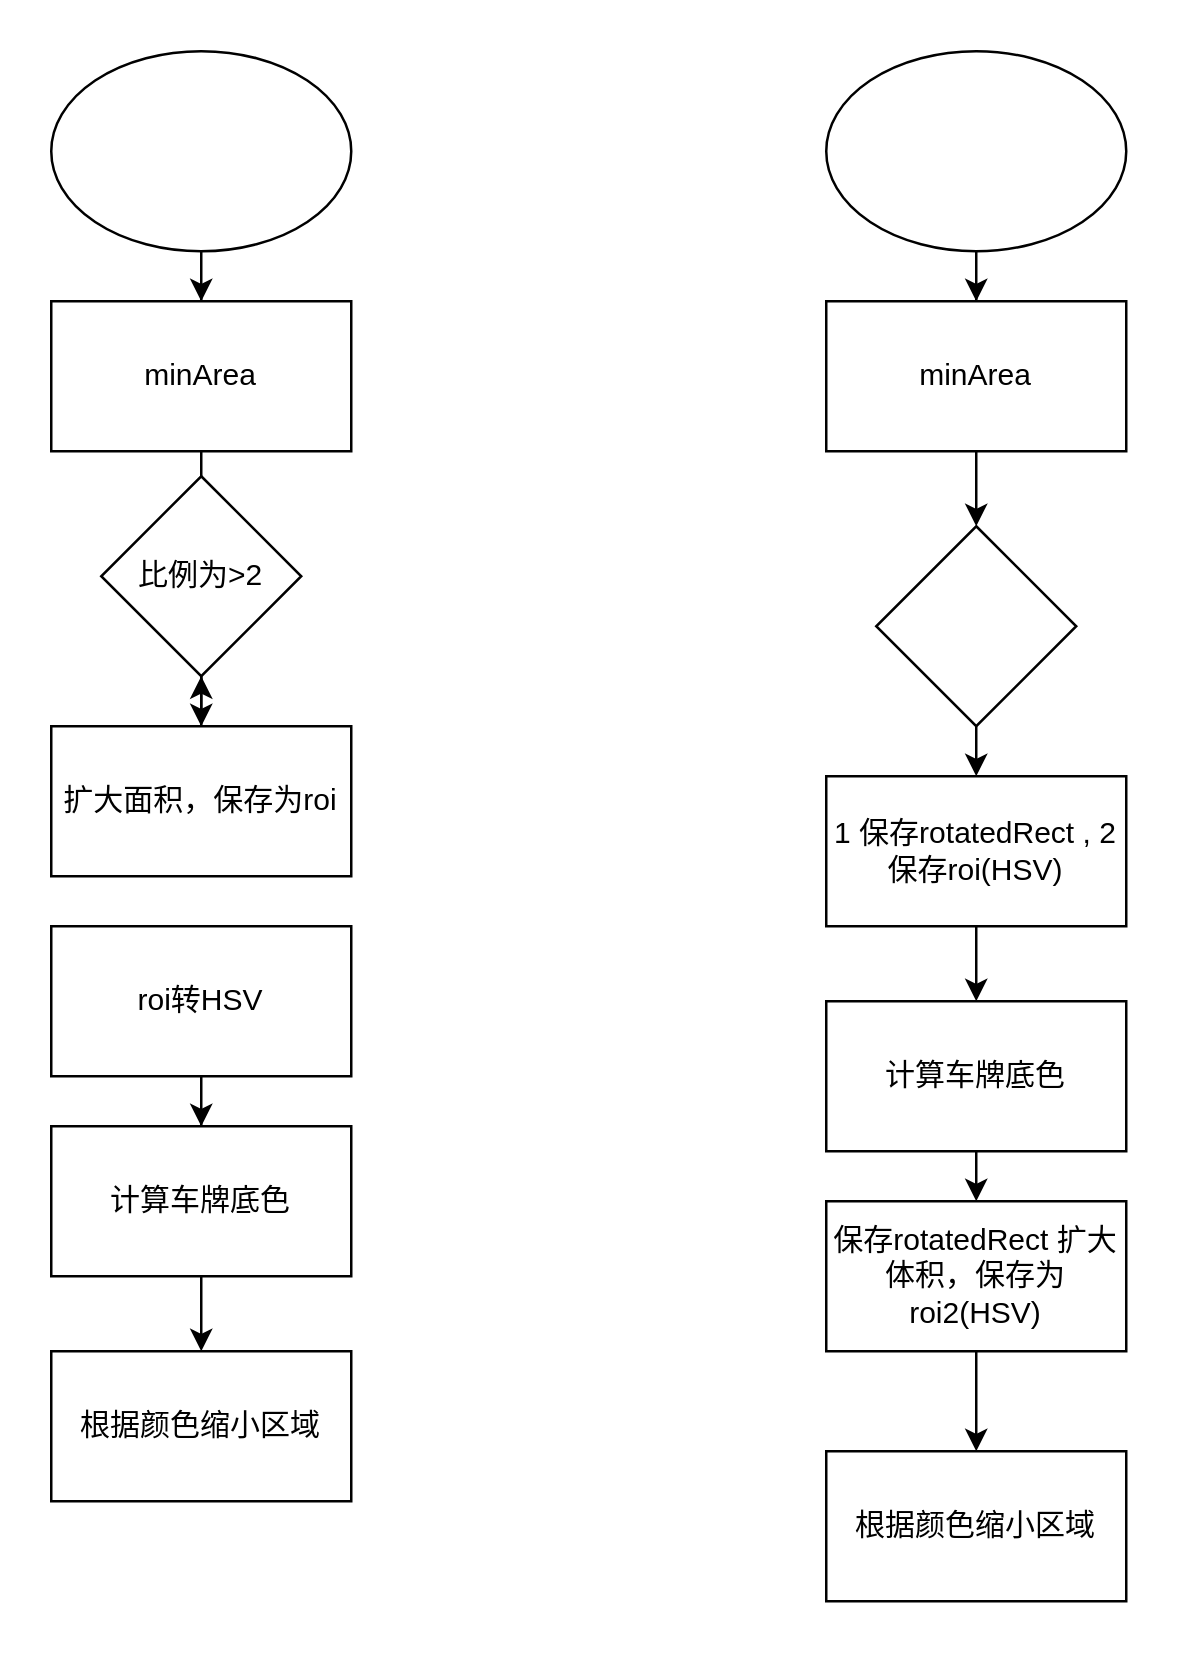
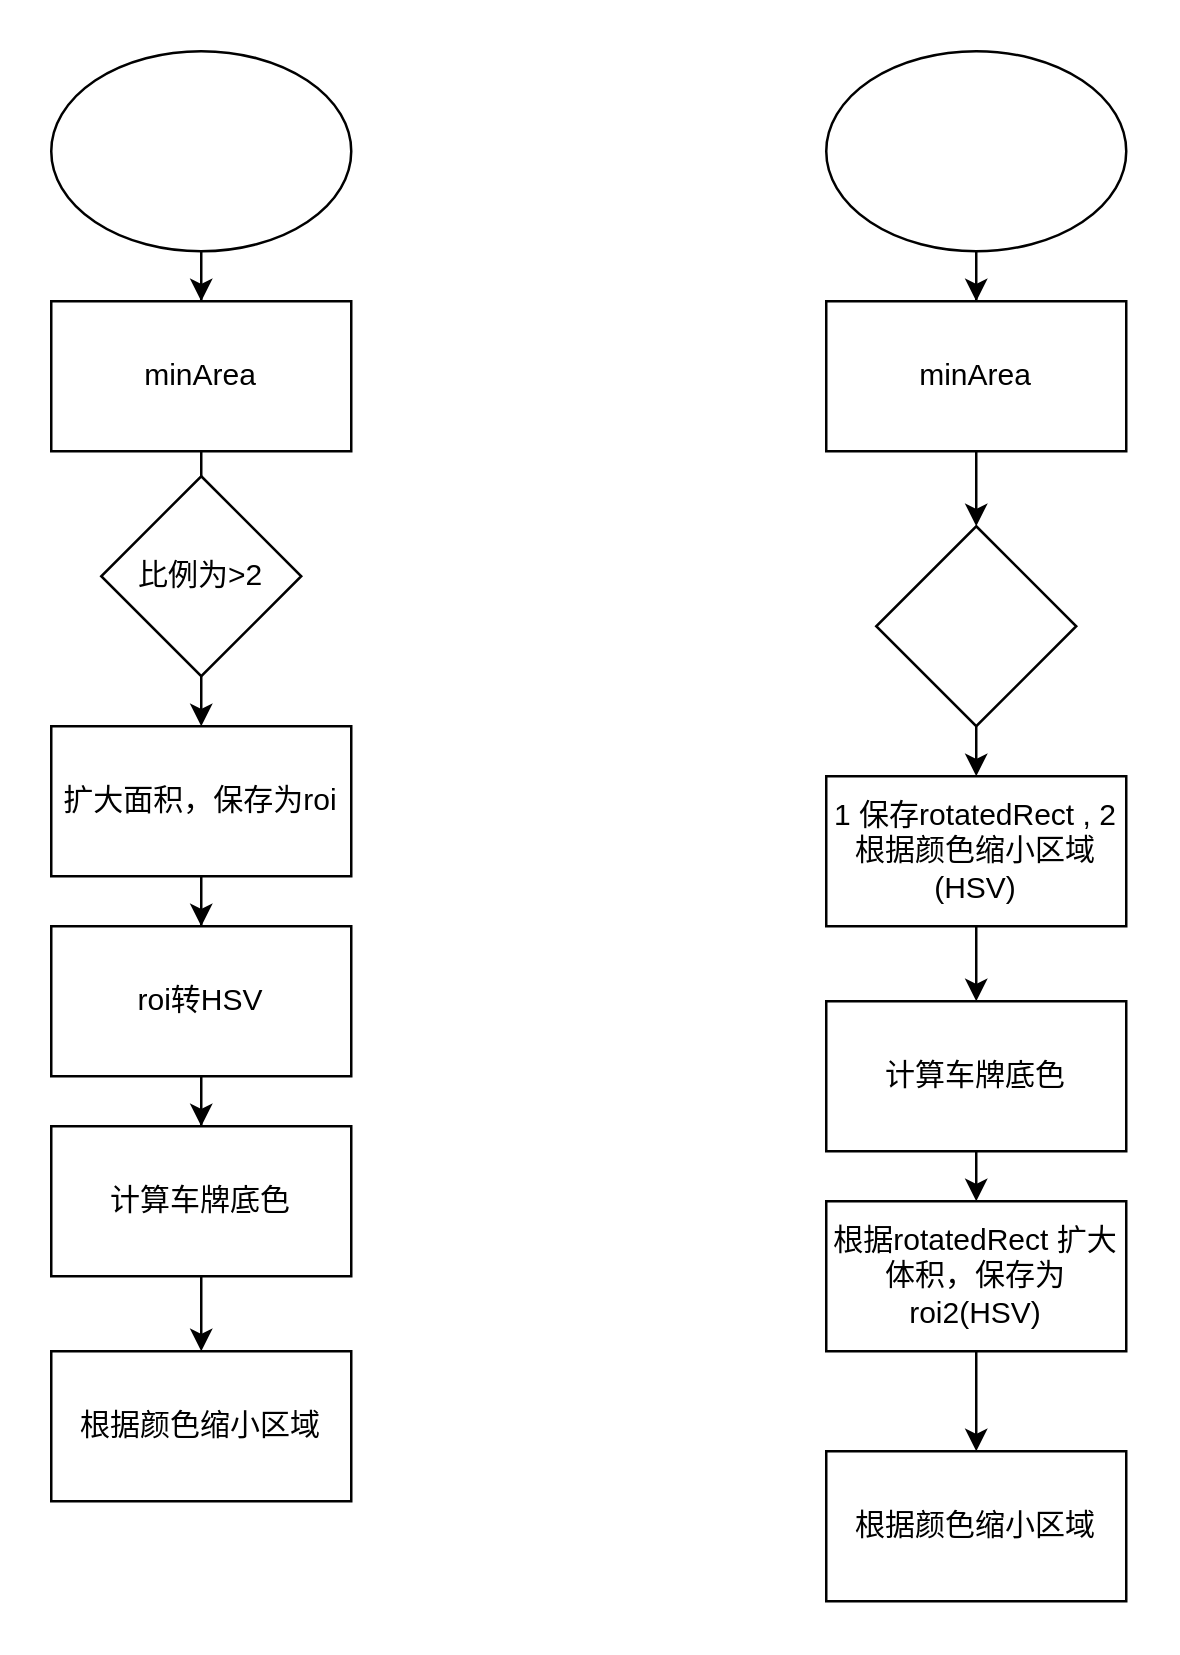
edge "扩大面积，保存为roi" -> "比例为>2": now "扩大面积，保存为roi" -> "roi转HSV"
node "1 保存rotatedRect , 2 保存roi(HSV)": label "1 保存rotatedRect , 2 保存roi(HSV)" -> "1 保存rotatedRect , 2 根据颜色缩小区域(HSV)"
node "保存rotatedRect 扩大体积，保存为roi2(HSV)": label "保存rotatedRect 扩大体积，保存为roi2(HSV)" -> "根据rotatedRect 扩大体积，保存为roi2(HSV)"
